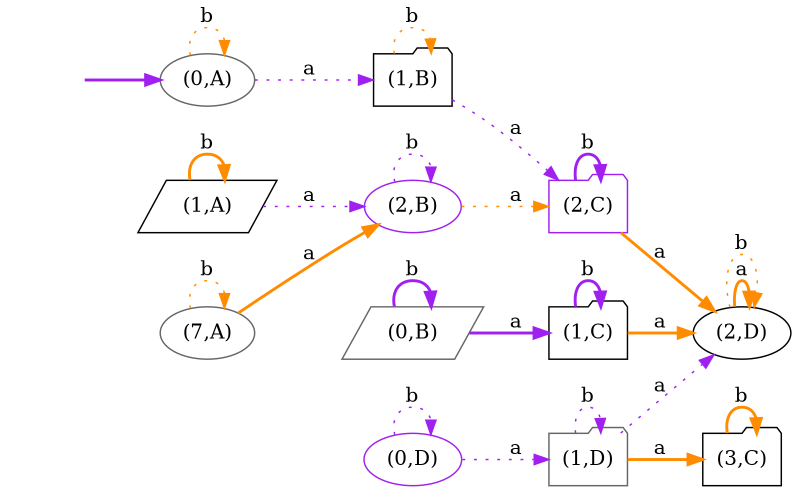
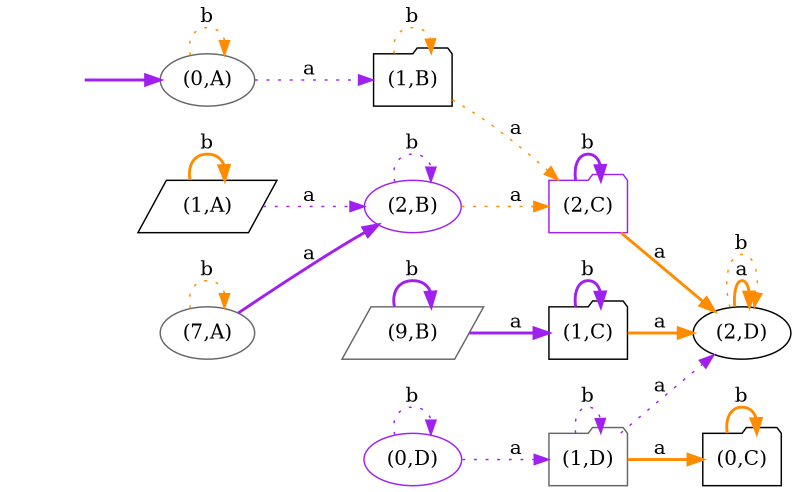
edge "(1,B)" -> "(2,C)": color purple -> darkorange
edge "(7,A)" -> "(2,B)": color darkorange -> purple
node "(0,B)": label "(0,B)" -> "(9,B)"
node "(3,C)": label "(3,C)" -> "(0,C)"
